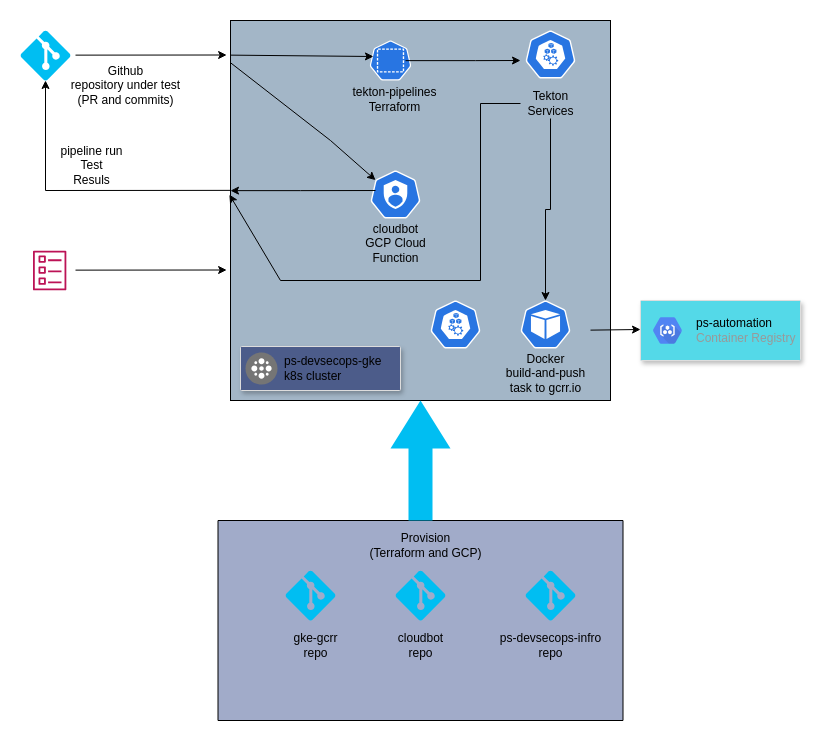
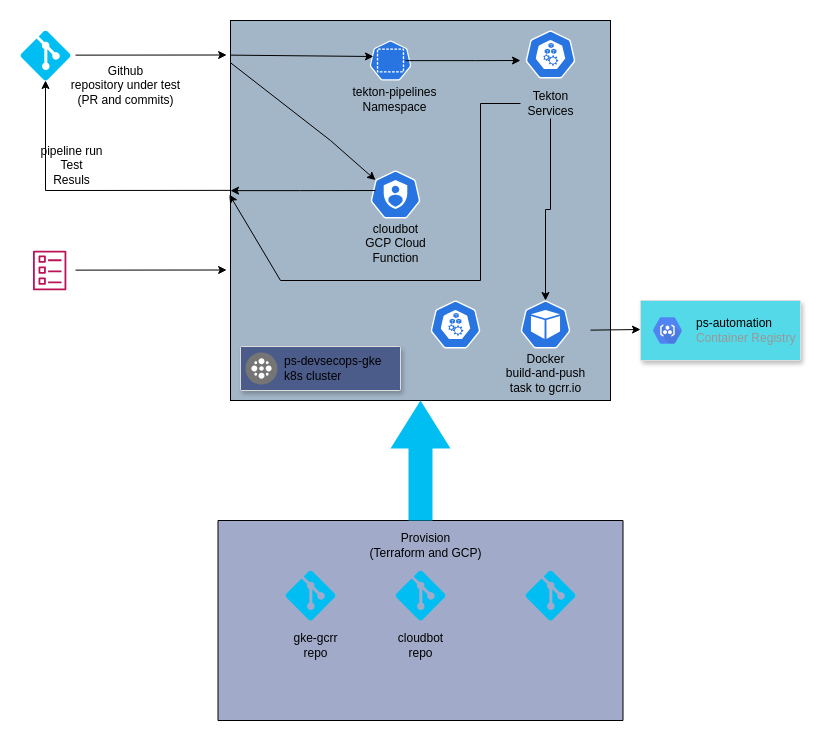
node "tekton-pipelines Terraform": label "tekton-pipelines Terraform" -> "tekton-pipelines Namespace"
node "pipeline run Test Resuls": moved (91, 166) -> (71, 166)
node "ps-devsecops-infro repo": removed
